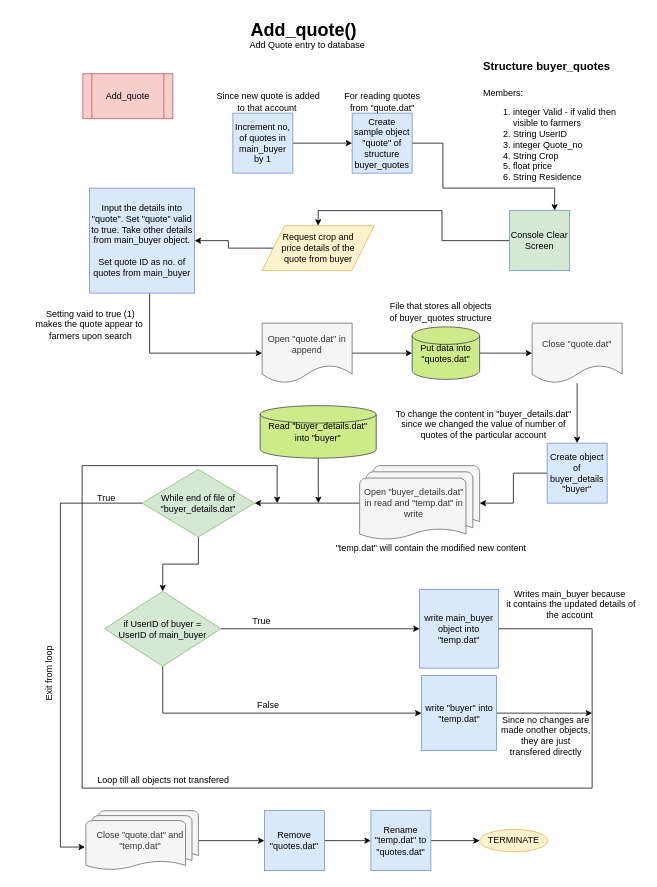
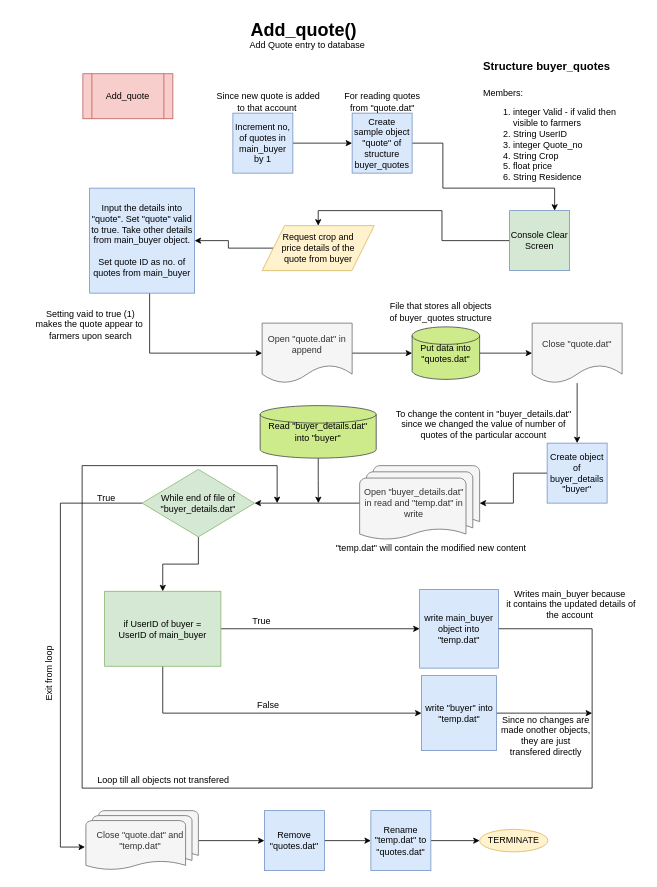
node "if UserID of buyer = UserID of main_buyer": shape diamond -> rectangle
